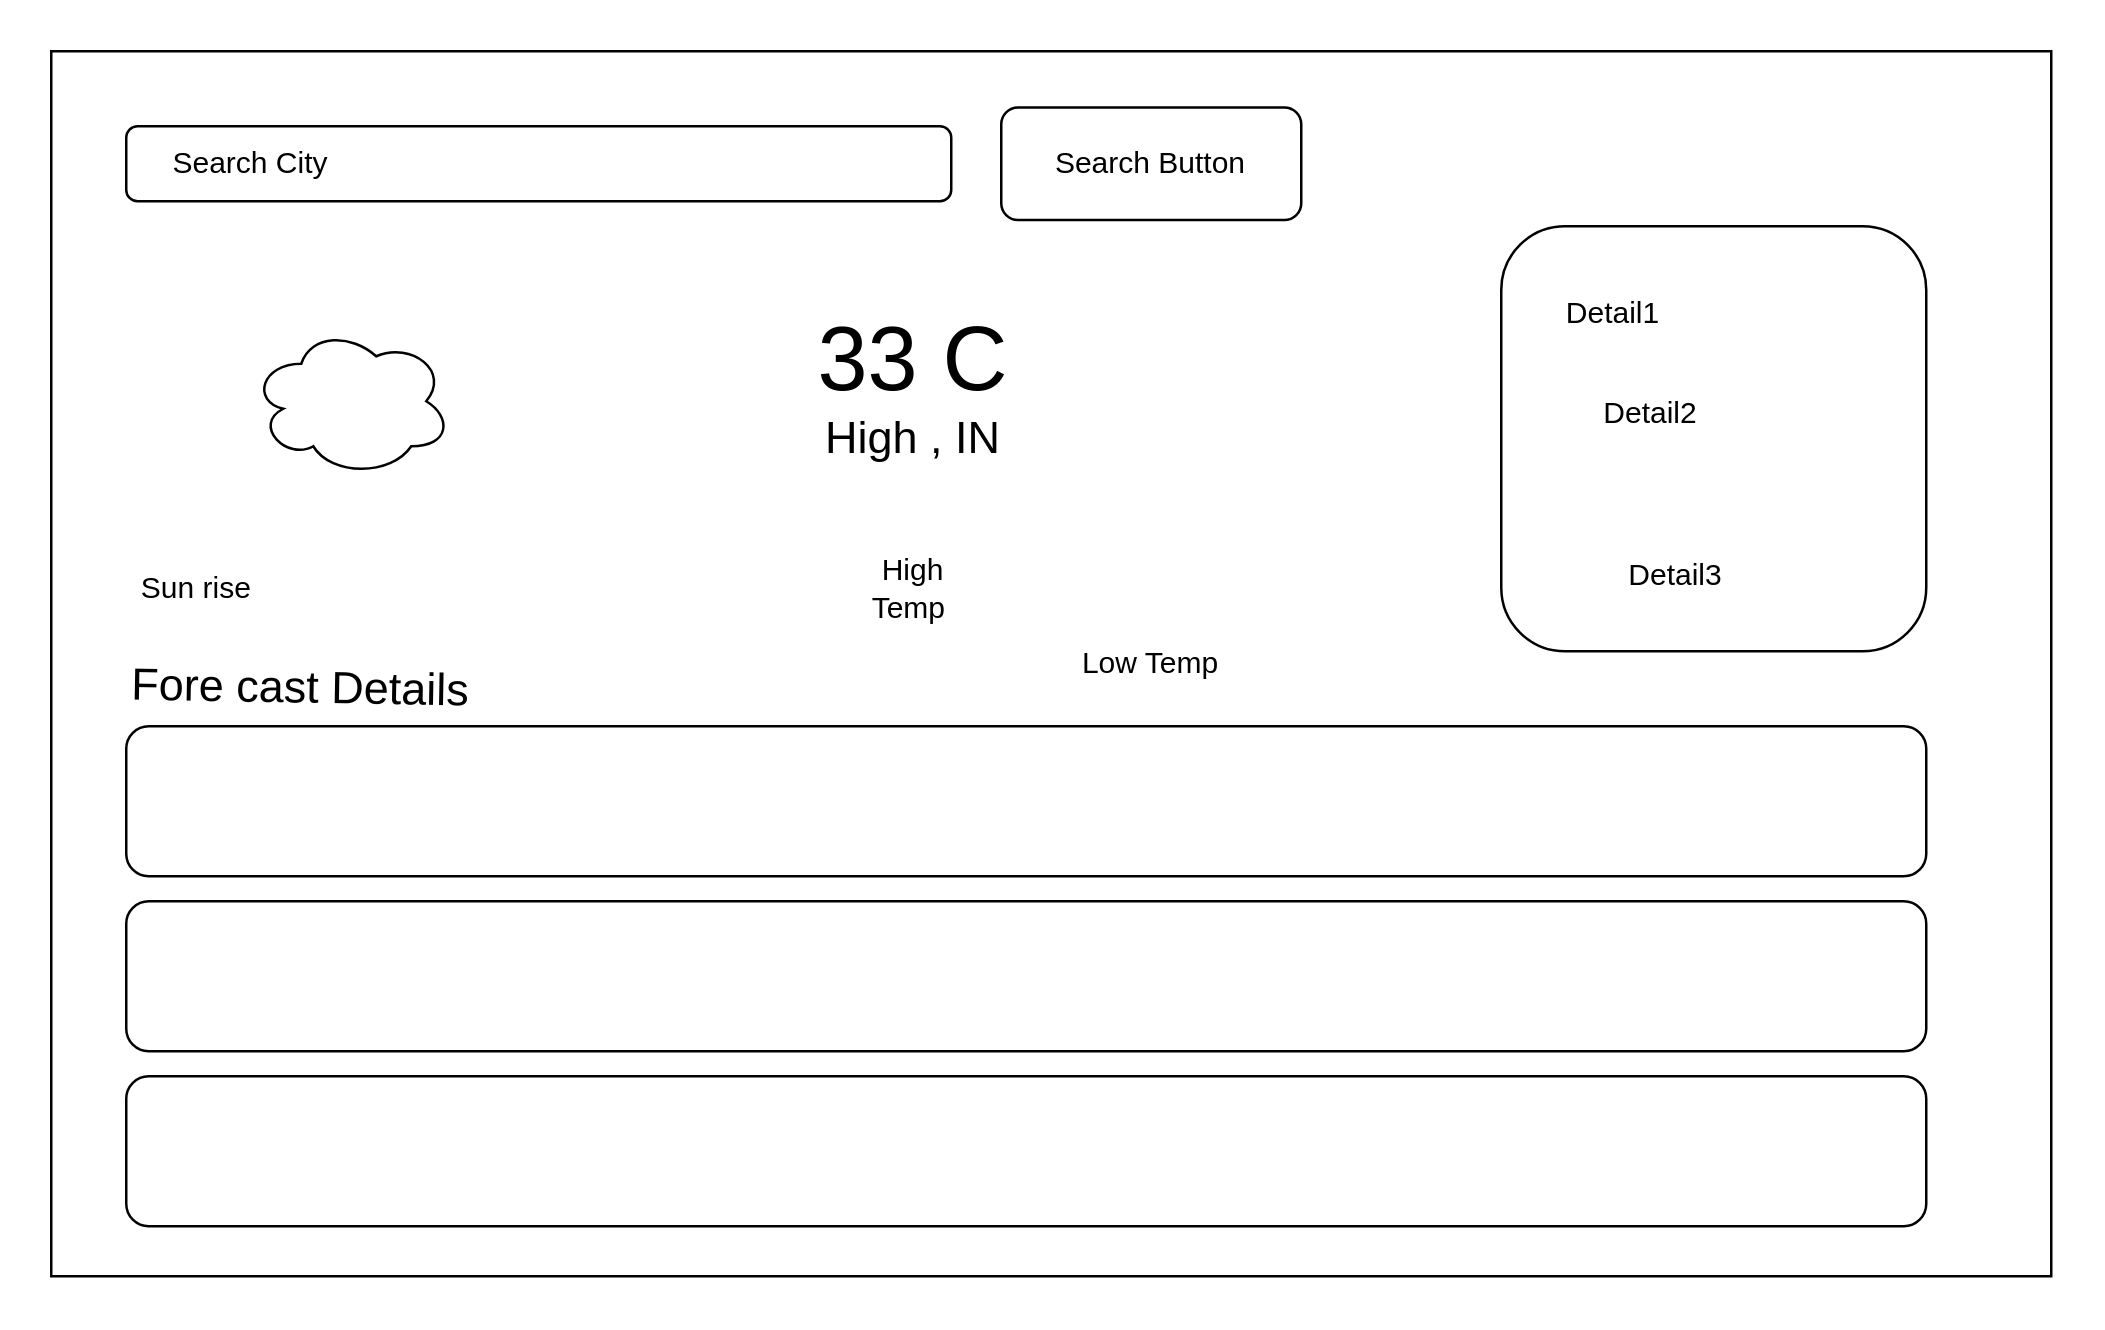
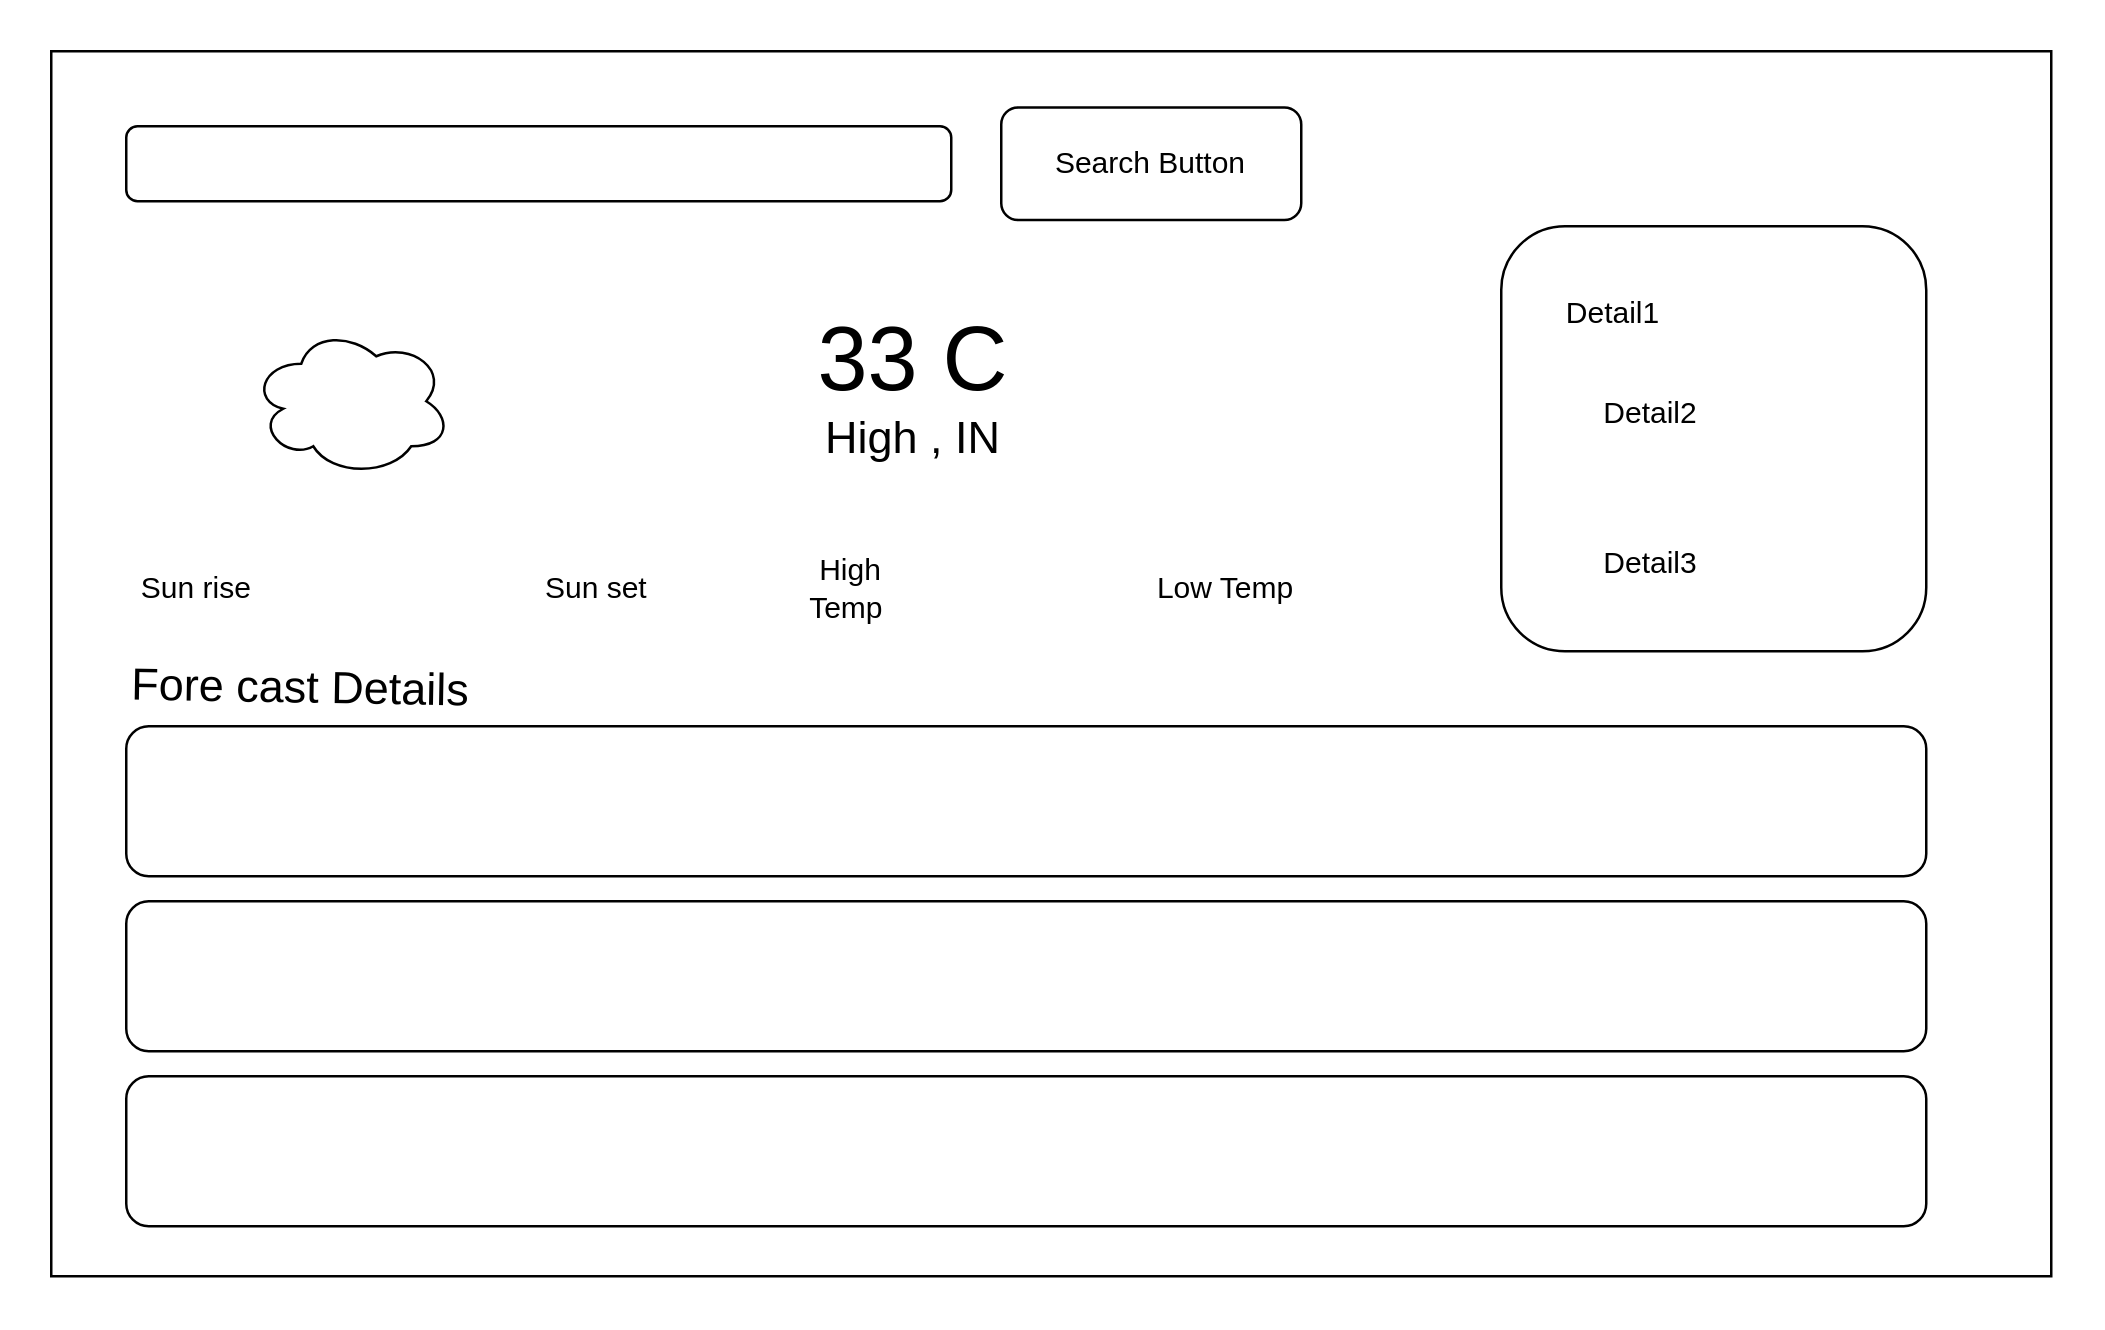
node "Search City": removed
node "Detail3": moved (1676, 576) -> (1651, 564)
node "Sun set": added
node "High Temp": moved (914, 589) -> (851, 589)
node "Low Temp": moved (1151, 664) -> (1226, 589)
